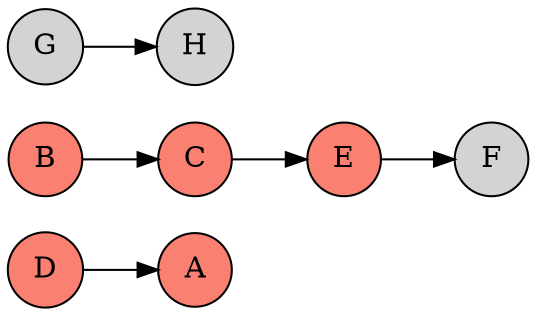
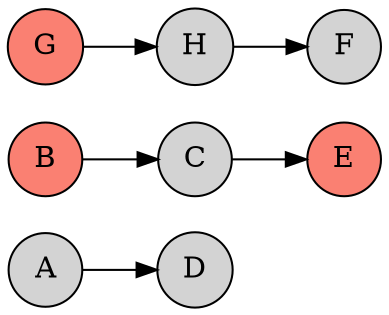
node "G": fillcolor lightgrey -> salmon
node "C": fillcolor salmon -> lightgrey
edge "E" -> "F": now "H" -> "F"
node "D": fillcolor salmon -> lightgrey
edge "D" -> "A": reversed
node "A": fillcolor salmon -> lightgrey
